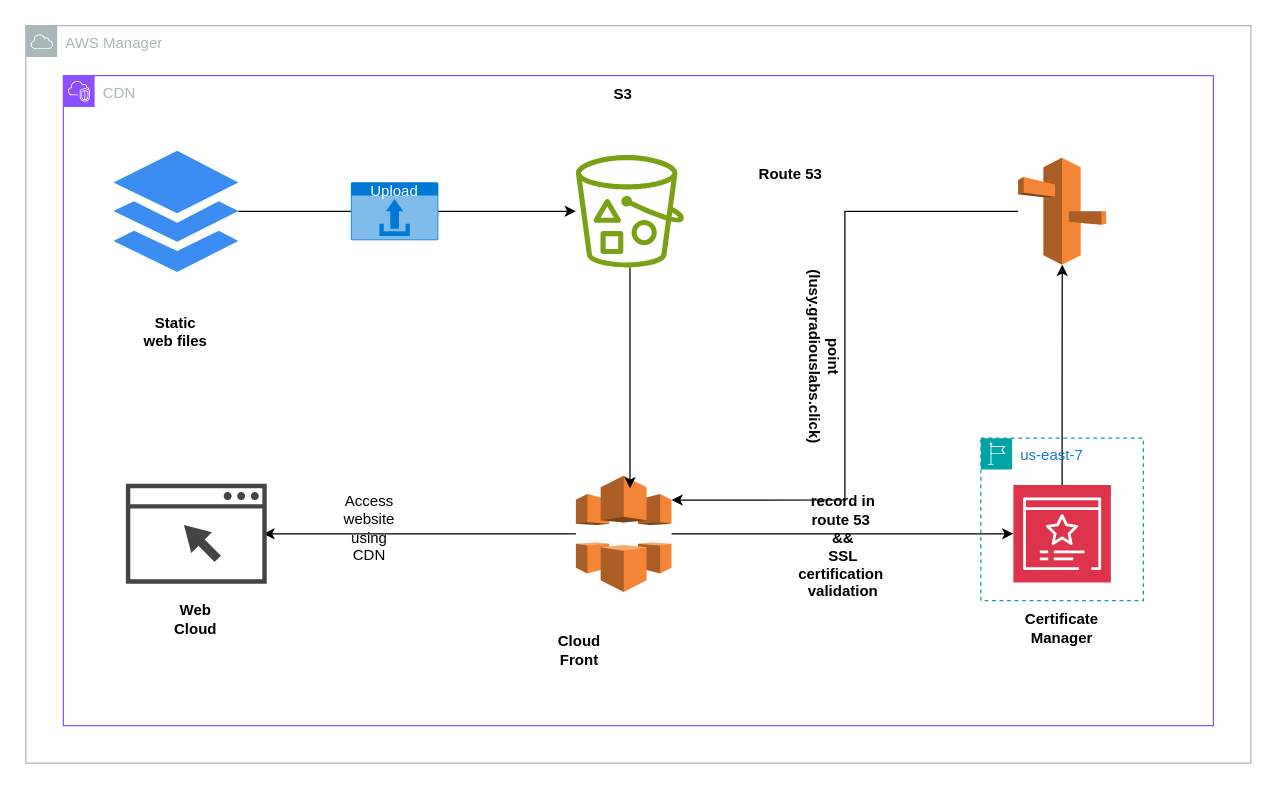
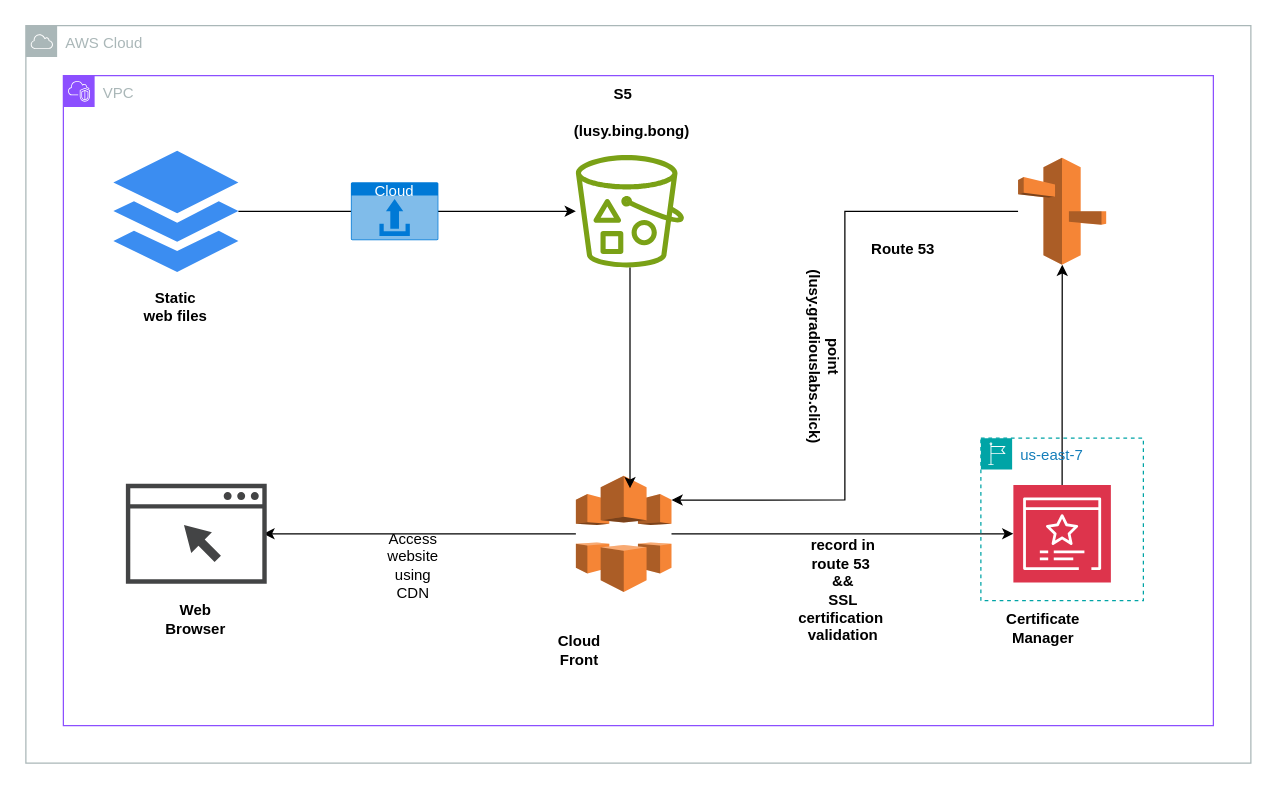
node "AWS Manager": label "AWS Manager" -> "AWS Cloud"
node "CDN": label "CDN" -> "VPC"
node "S3": label "S3" -> "S5"
node "(lusy.bing.bong)": added
node "Route 53": moved (790, 174) -> (903, 249)
node "Upload": label "Upload" -> "Cloud"
node "Static web files": moved (176, 332) -> (176, 307)
node "Access website using CDN": moved (369, 528) -> (413, 565)
node "record in route 53 && SSL certification validation": moved (843, 547) -> (843, 591)
node "Web Cloud": label "Web Cloud" -> "Web Browser"
node "Certificate Manager": moved (1062, 628) -> (1043, 628)
